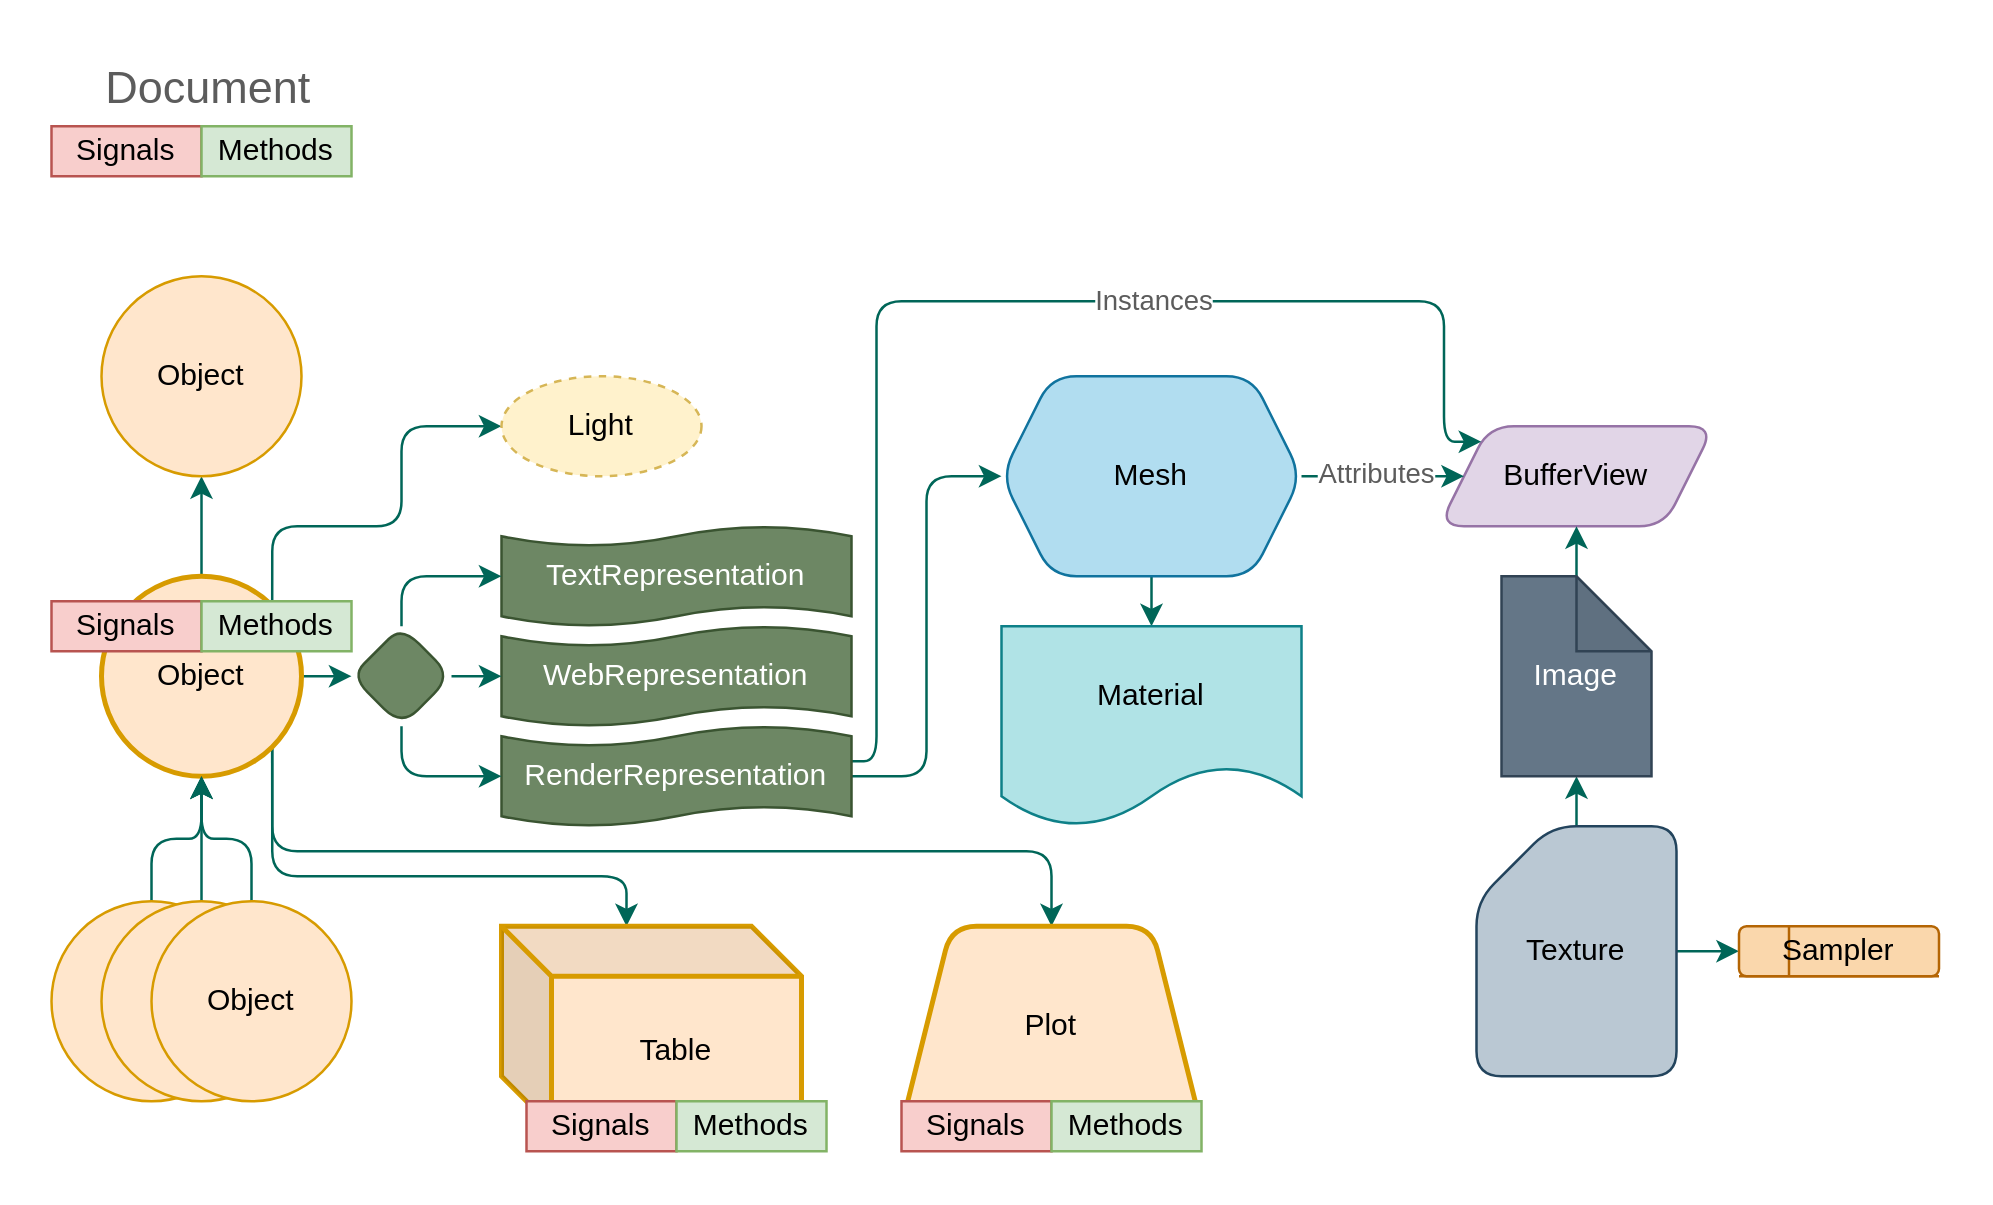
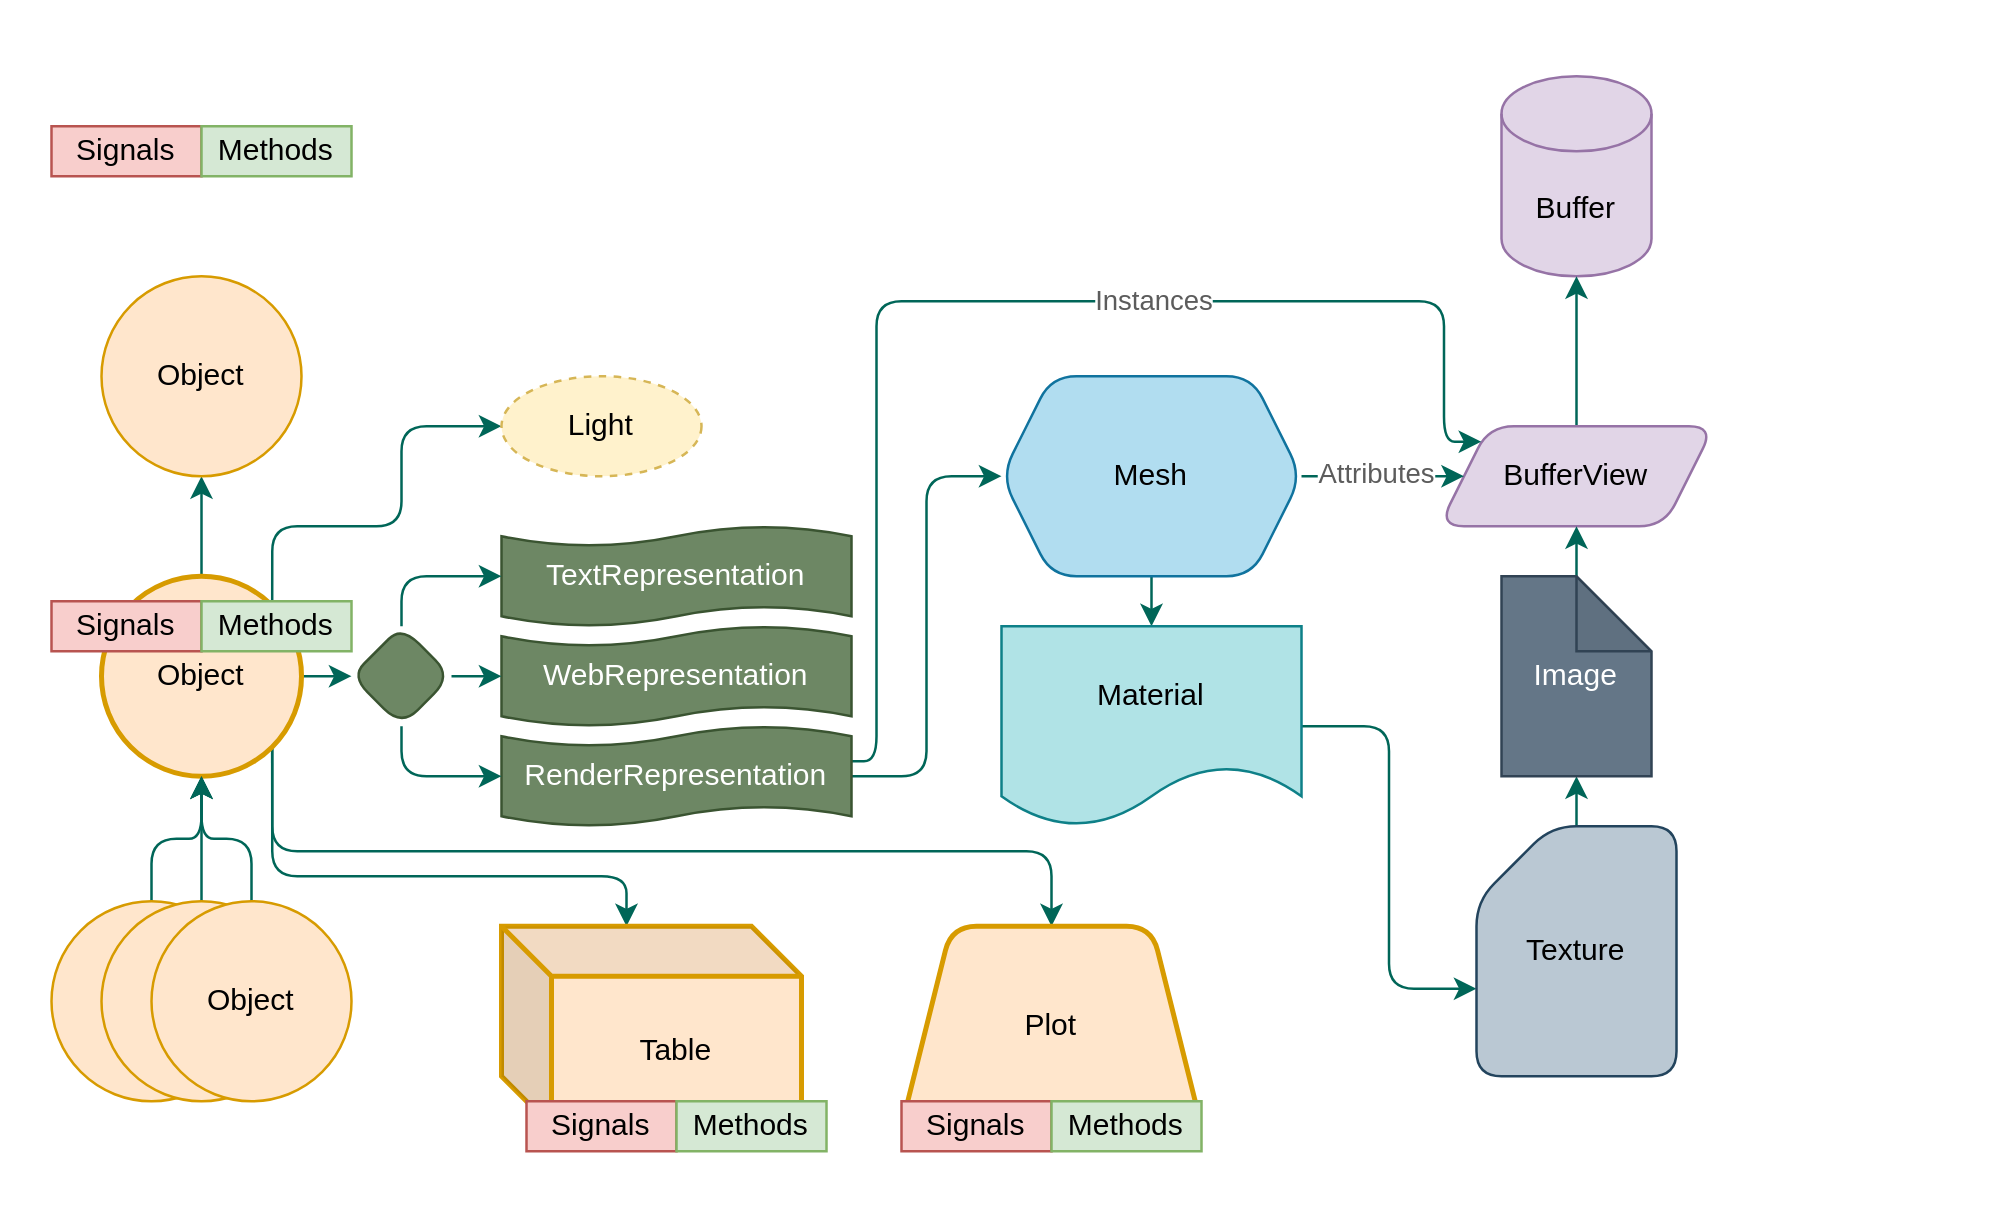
node "Document": removed
node "Buffer": added
edge "BufferView" -> "Buffer": added
edge "Material" -> "Texture": added
edge "Texture" -> "Sampler": removed
node "Sampler": removed
